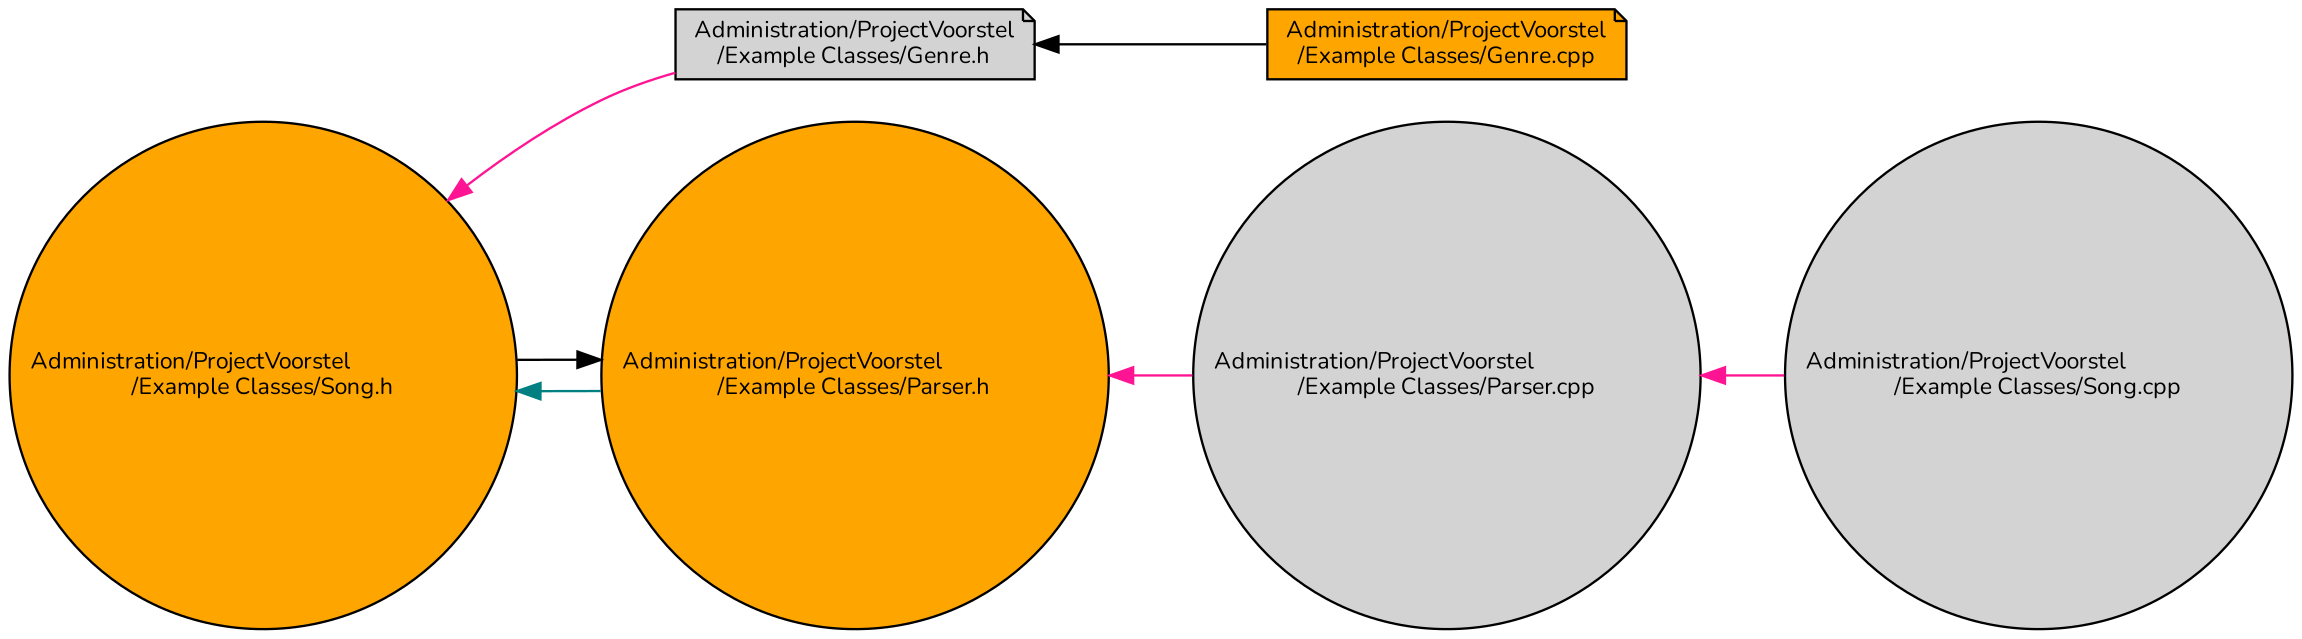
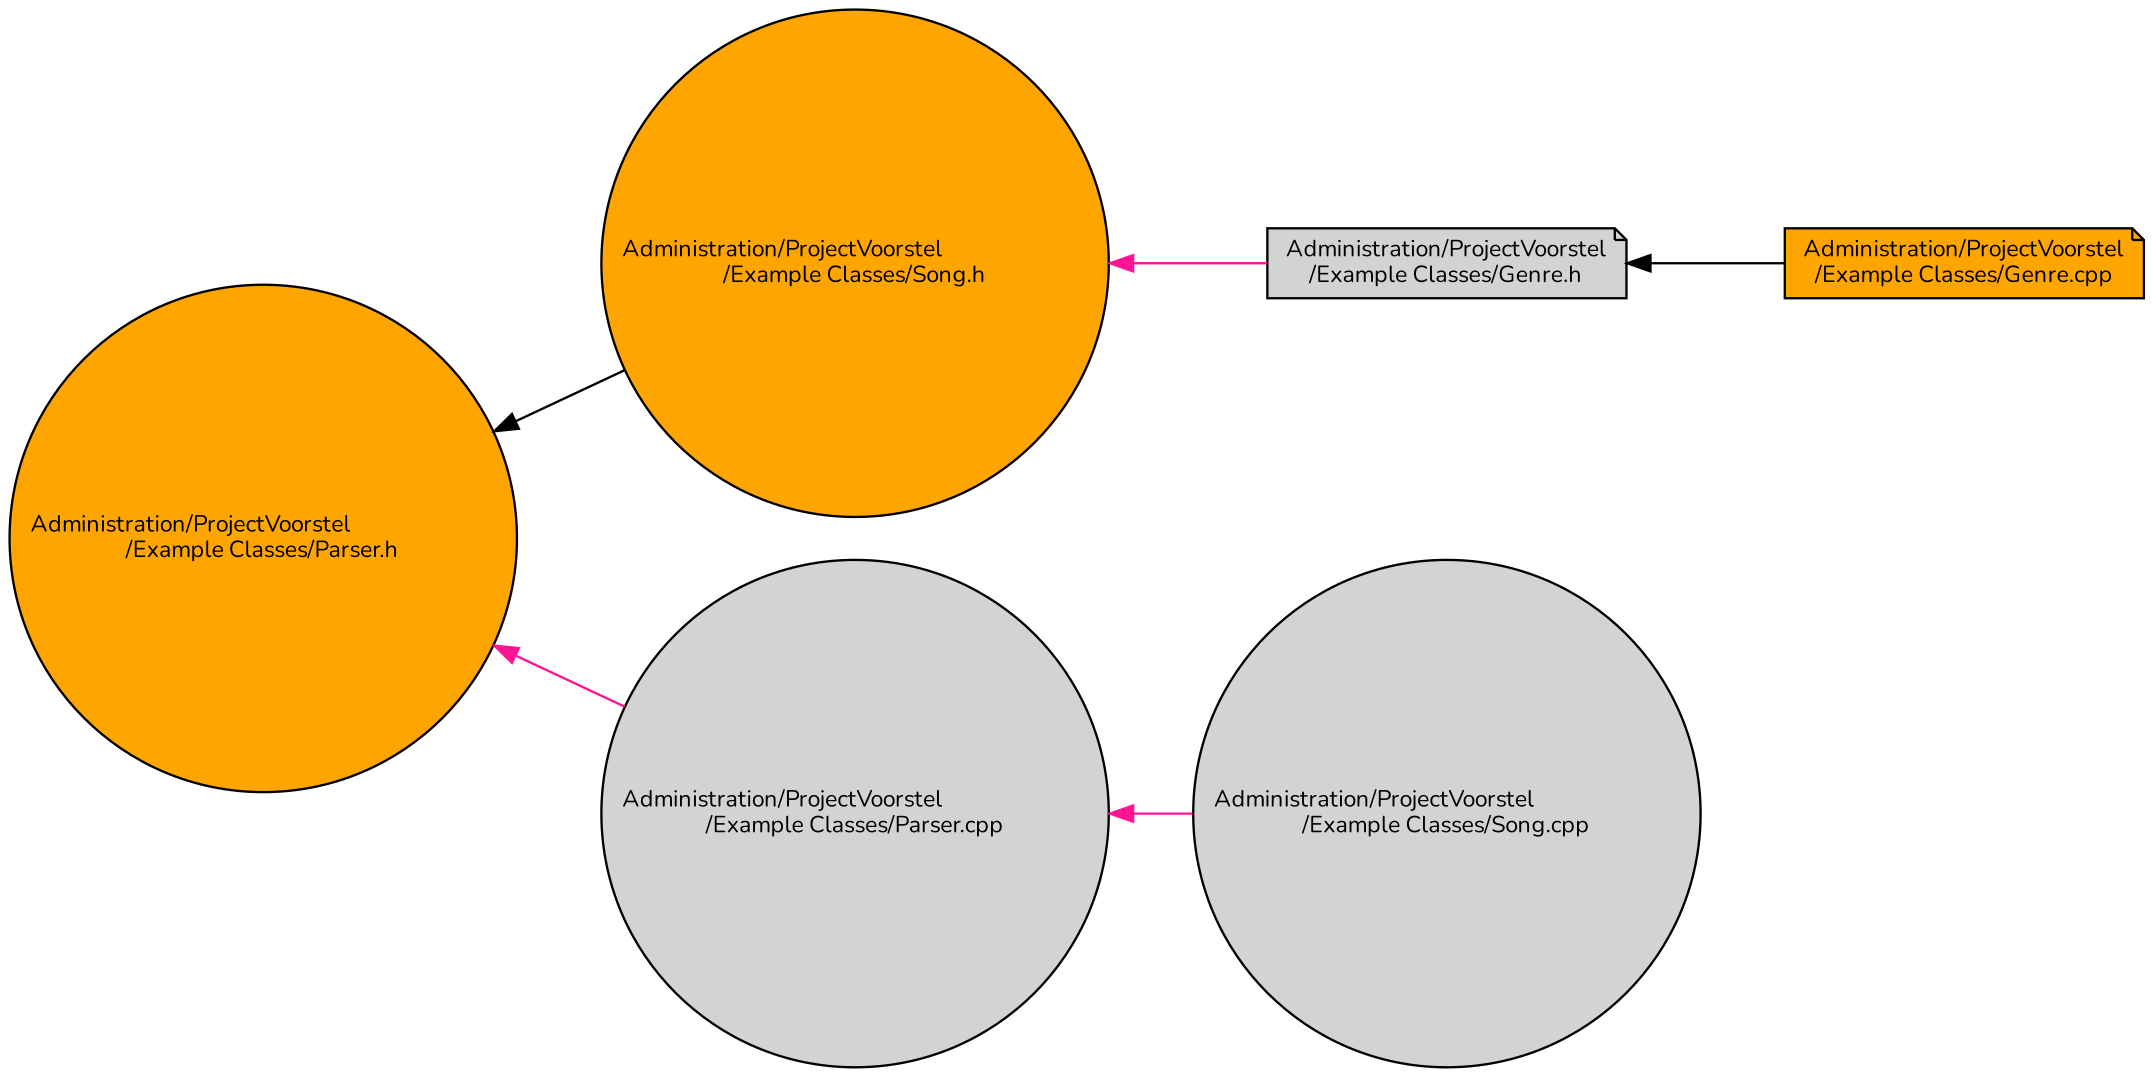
edge "Administration/ProjectVoorstel /Example Classes/Parser.h" -> "Administration/ProjectVoorstel /Example Classes/Song.h": removed
